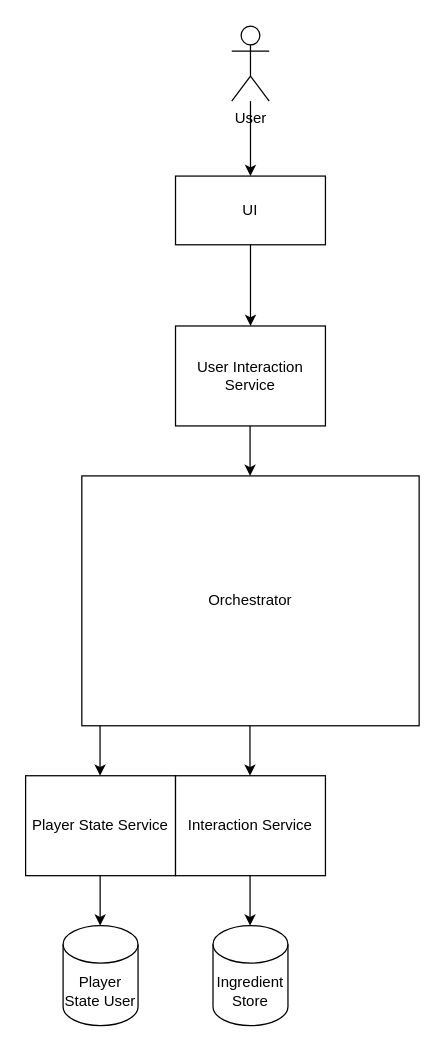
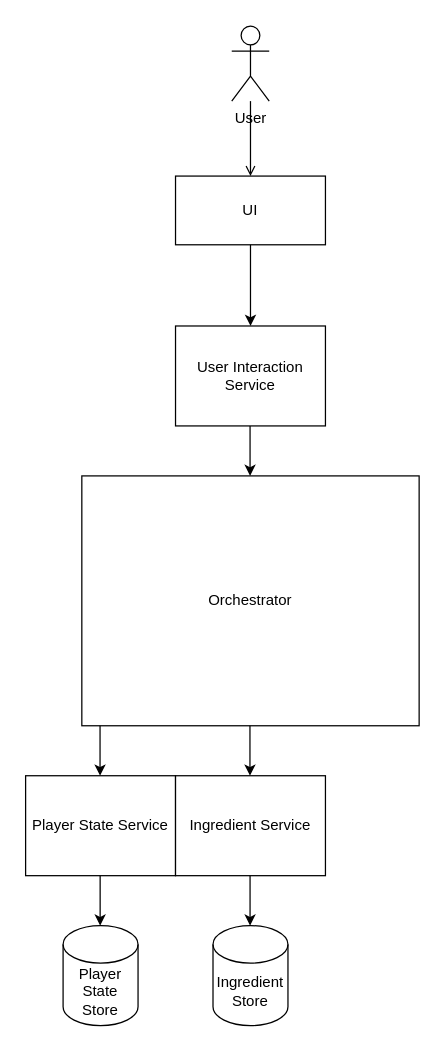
edge "User" -> "UI": arrowhead classic -> open
node "Interaction Service": label "Interaction Service" -> "Ingredient Service"
node "Player State User": label "Player State User" -> "Player State Store"
